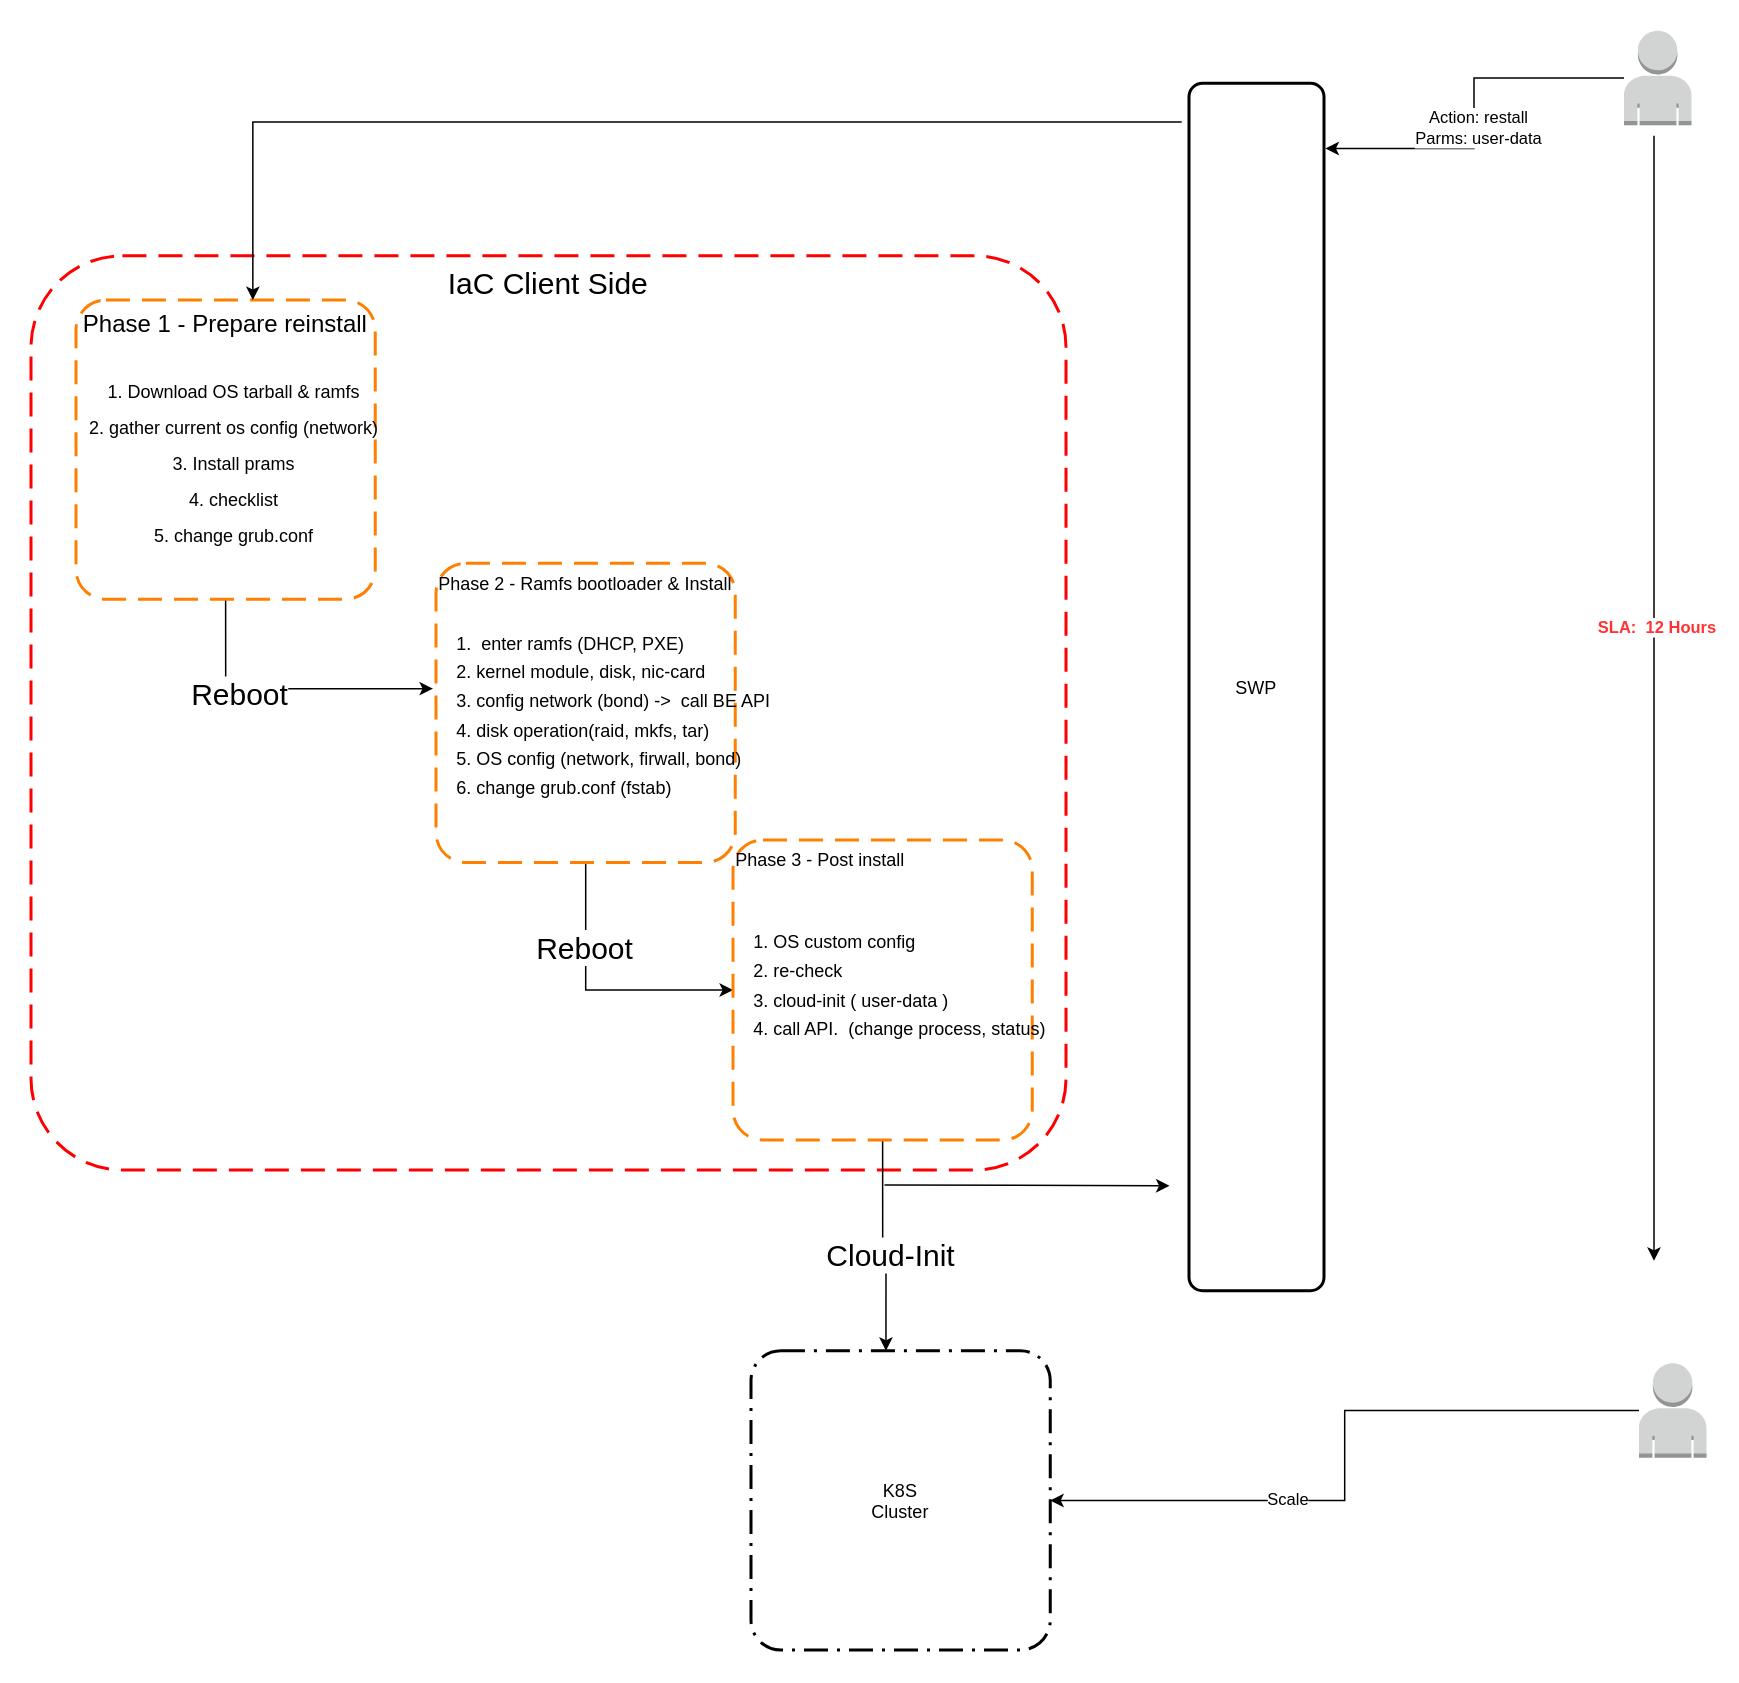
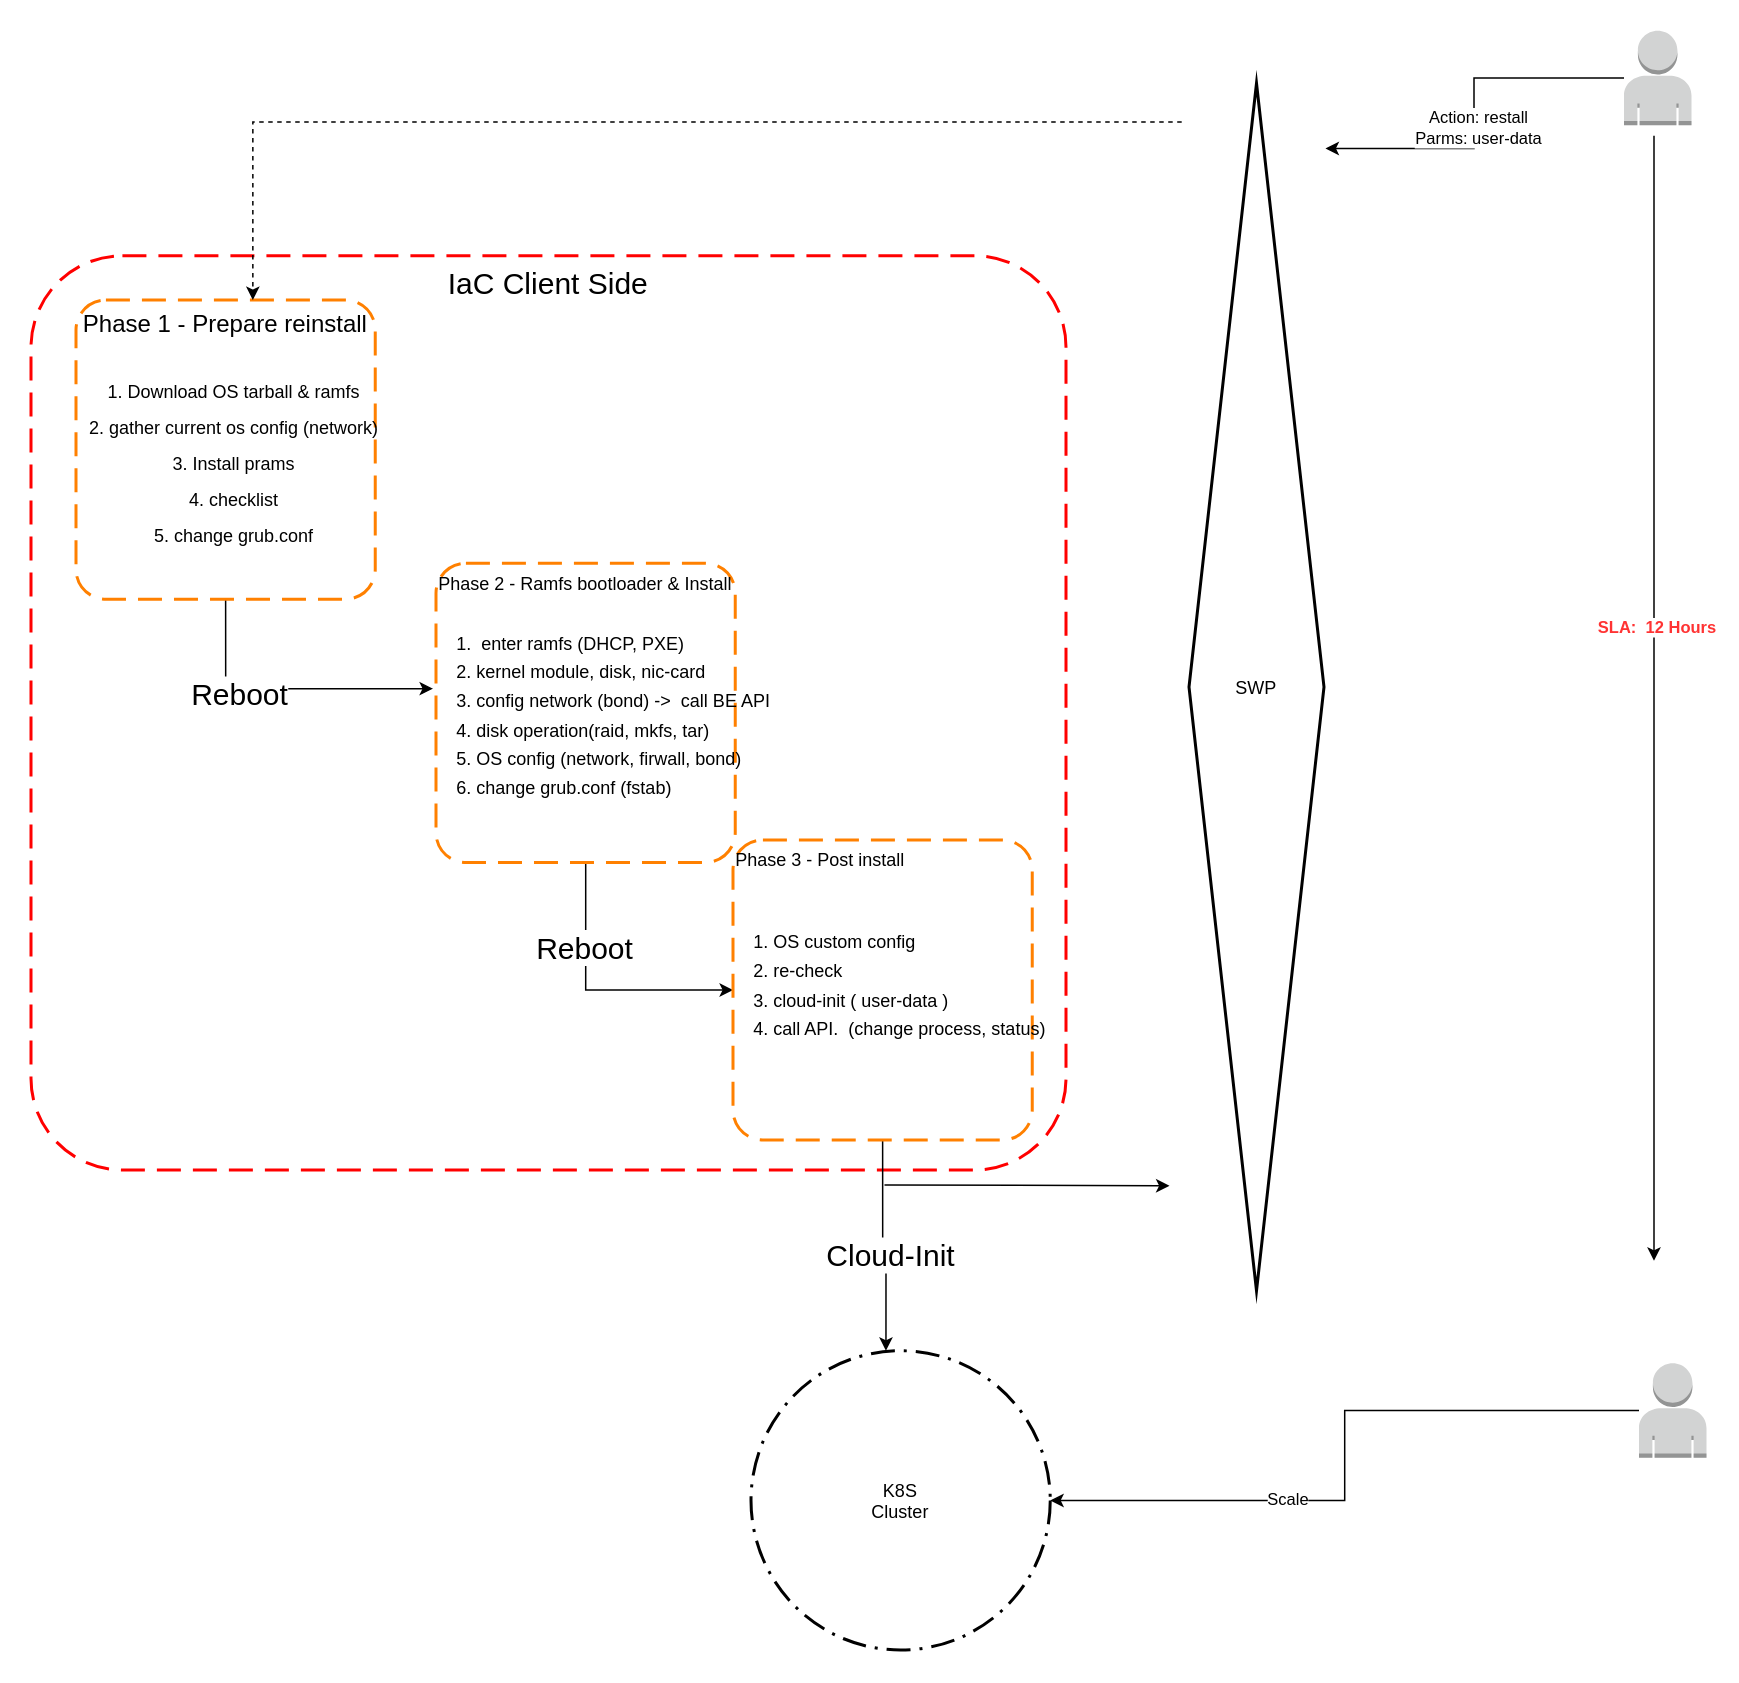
edge "SWP" -> "Phase 1 - Prepare reinstall": style solid -> dashed
node "SWP": shape rounded rectangle -> diamond
node "K8S Cluster": shape rounded rectangle -> ellipse
